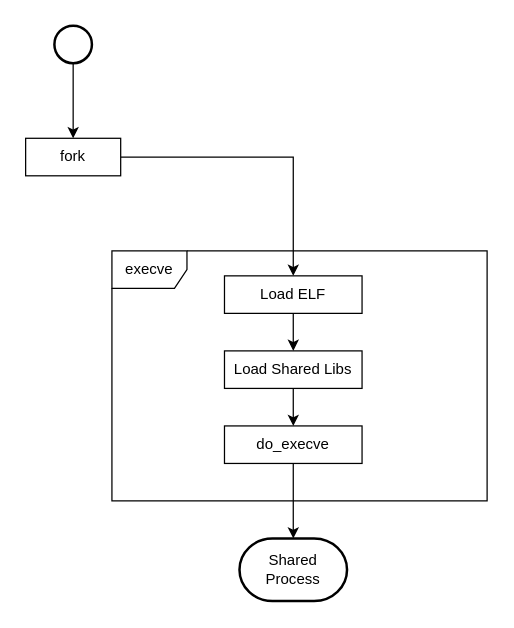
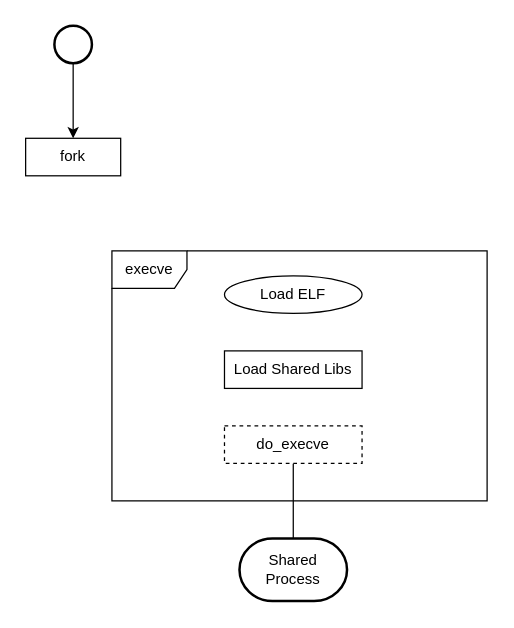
edge "fork" -> "Load ELF": removed
node "Load ELF": shape rectangle -> ellipse
edge "Load ELF" -> "Load Shared Libs": removed
edge "Load Shared Libs" -> "do_execve": removed
node "do_execve": style solid -> dashed
edge "do_execve" -> "Shared Process": arrowhead classic -> none
